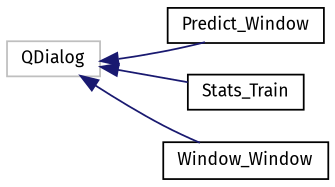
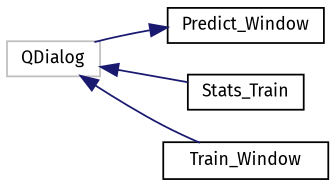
edge "Predict_Window" -> "QDialog": reversed
node "Window_Window": label "Window_Window" -> "Train_Window"
